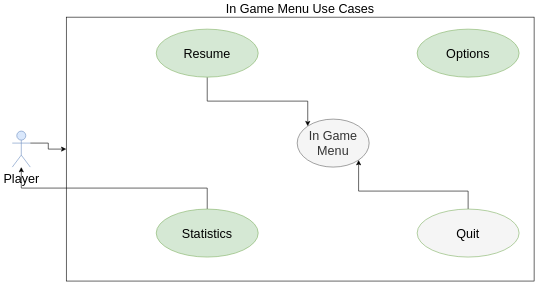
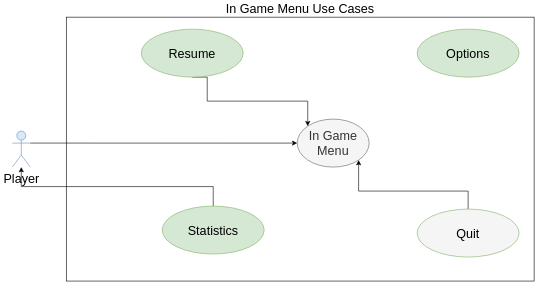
node "Resume": moved (207, 53) -> (192, 53)
edge "Player" -> "In Game Menu Use Cases": now "Player" -> "In Game Menu"
node "Statistics": moved (207, 233) -> (213, 230)
